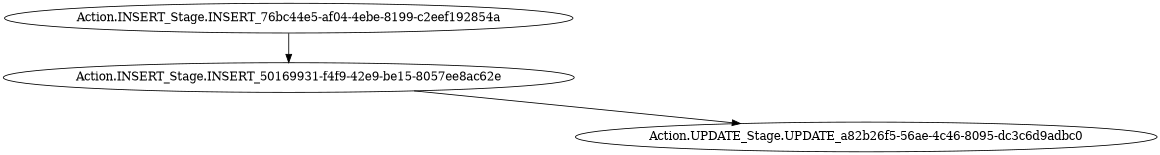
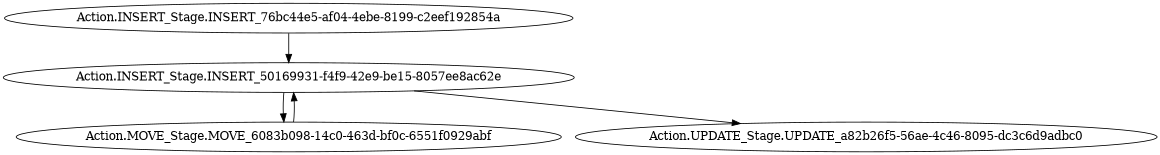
node "Action.MOVE_Stage.MOVE_6083b098-14c0-463d-bf0c-6551f0929abf": added
